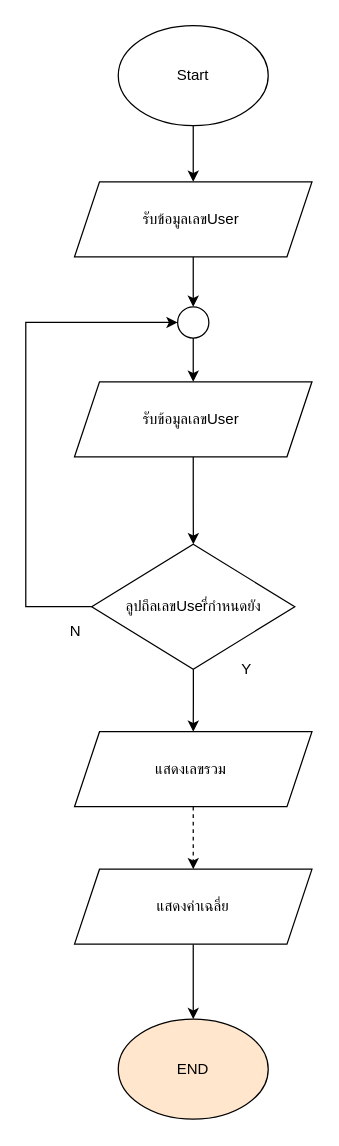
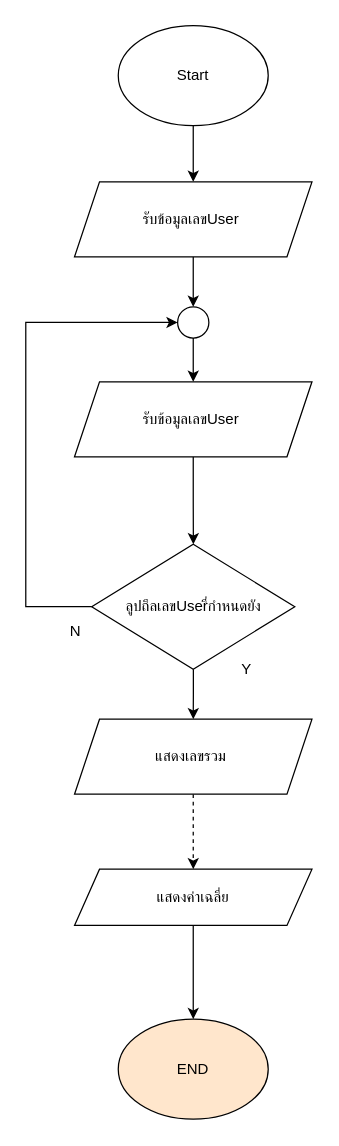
node "แสดงเลขรวม": moved (193, 769) -> (193, 757)
node "แสดงค่าเฉลี่ย": size 238x75 -> 238x56
